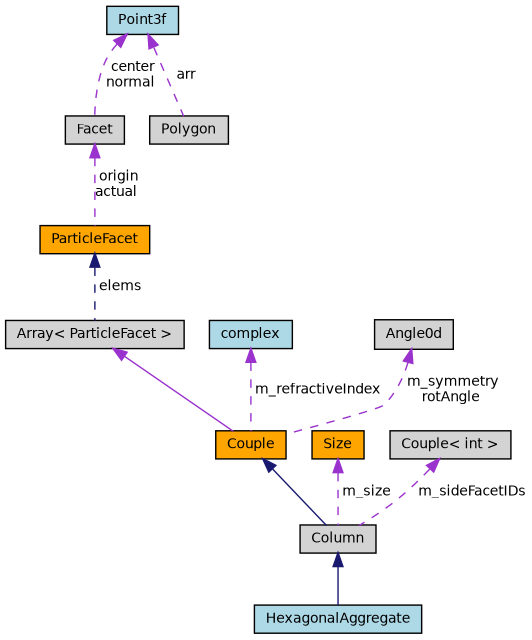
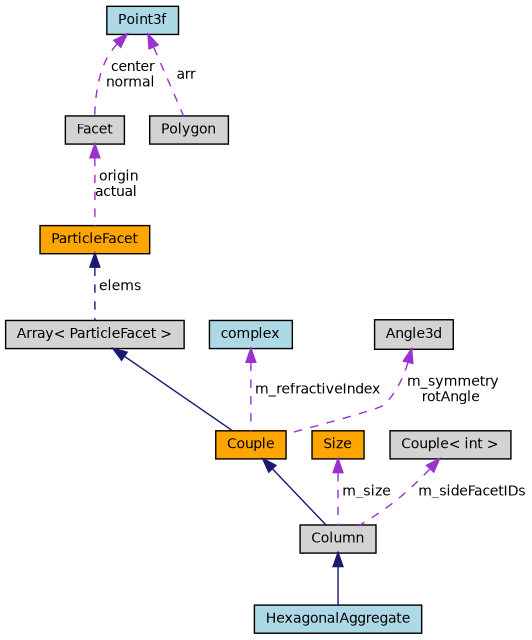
node "Angle0d": label "Angle0d" -> "Angle3d"
edge "Couple" -> "Array< ParticleFacet >": color darkorchid3 -> midnightblue
